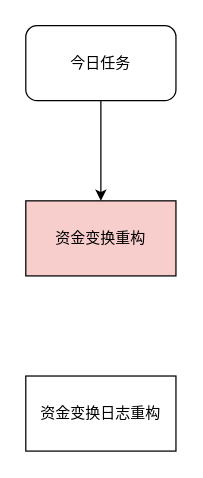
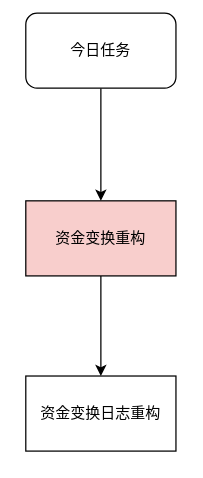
node "今日任务": moved (101, 63) -> (101, 51)
edge "资金变换重构" -> "资金变换日志重构": added
